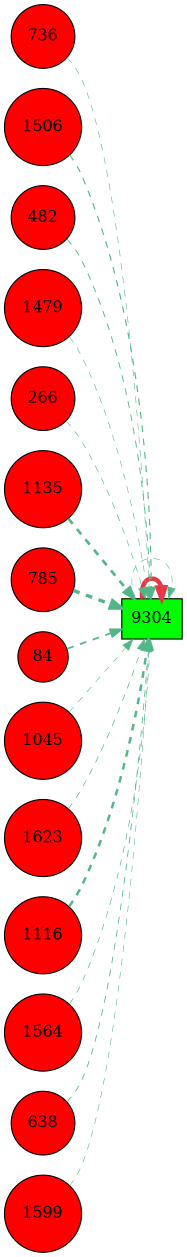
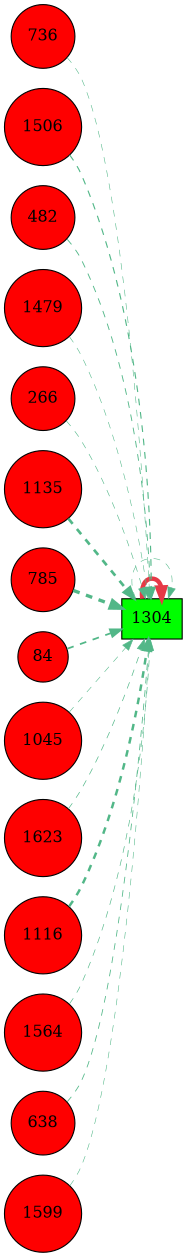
node "9304": label "9304" -> "1304"
